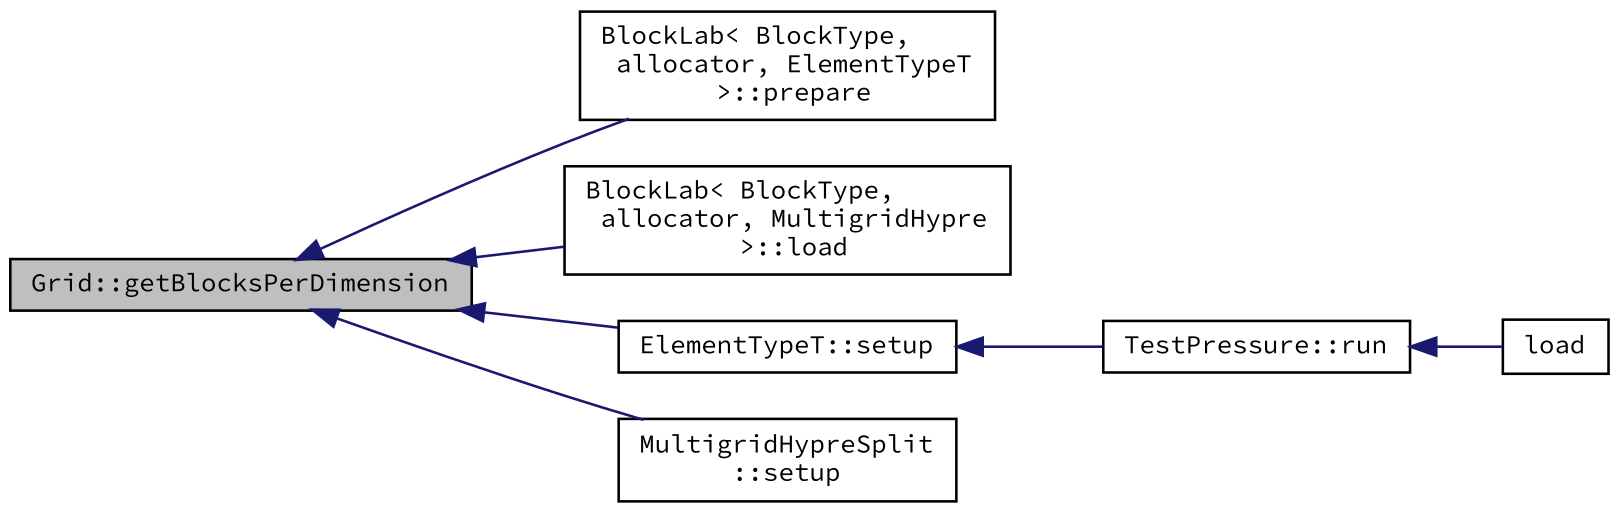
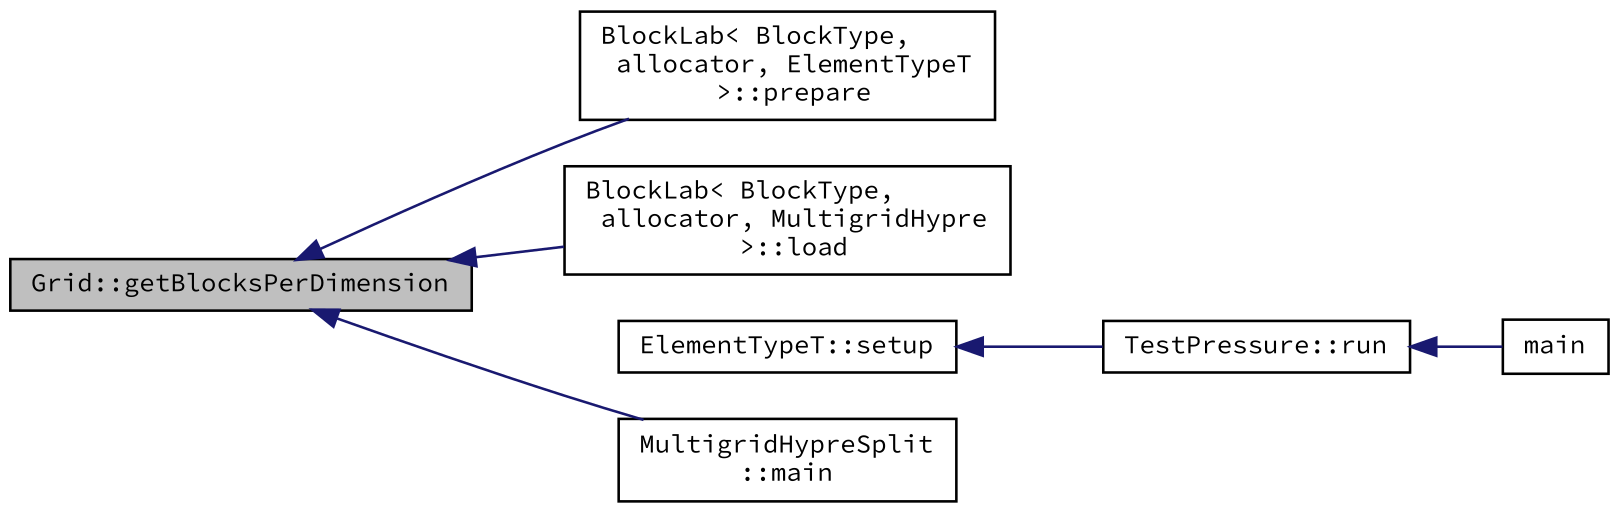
edge "ElementTypeT::setup" -> "Grid::getBlocksPerDimension": removed
node "load": label "load" -> "main"
node "MultigridHypreSplit ::setup": label "MultigridHypreSplit ::setup" -> "MultigridHypreSplit ::main"
